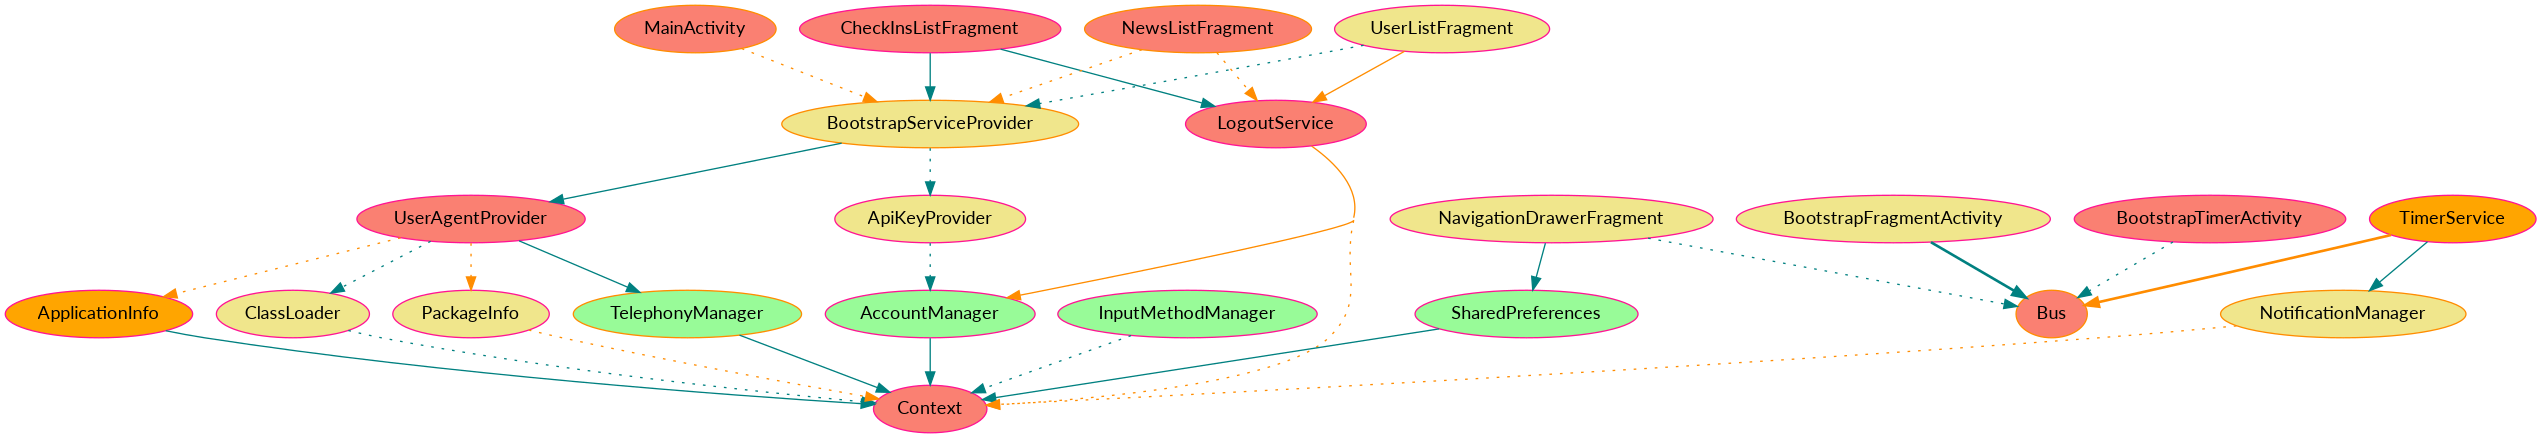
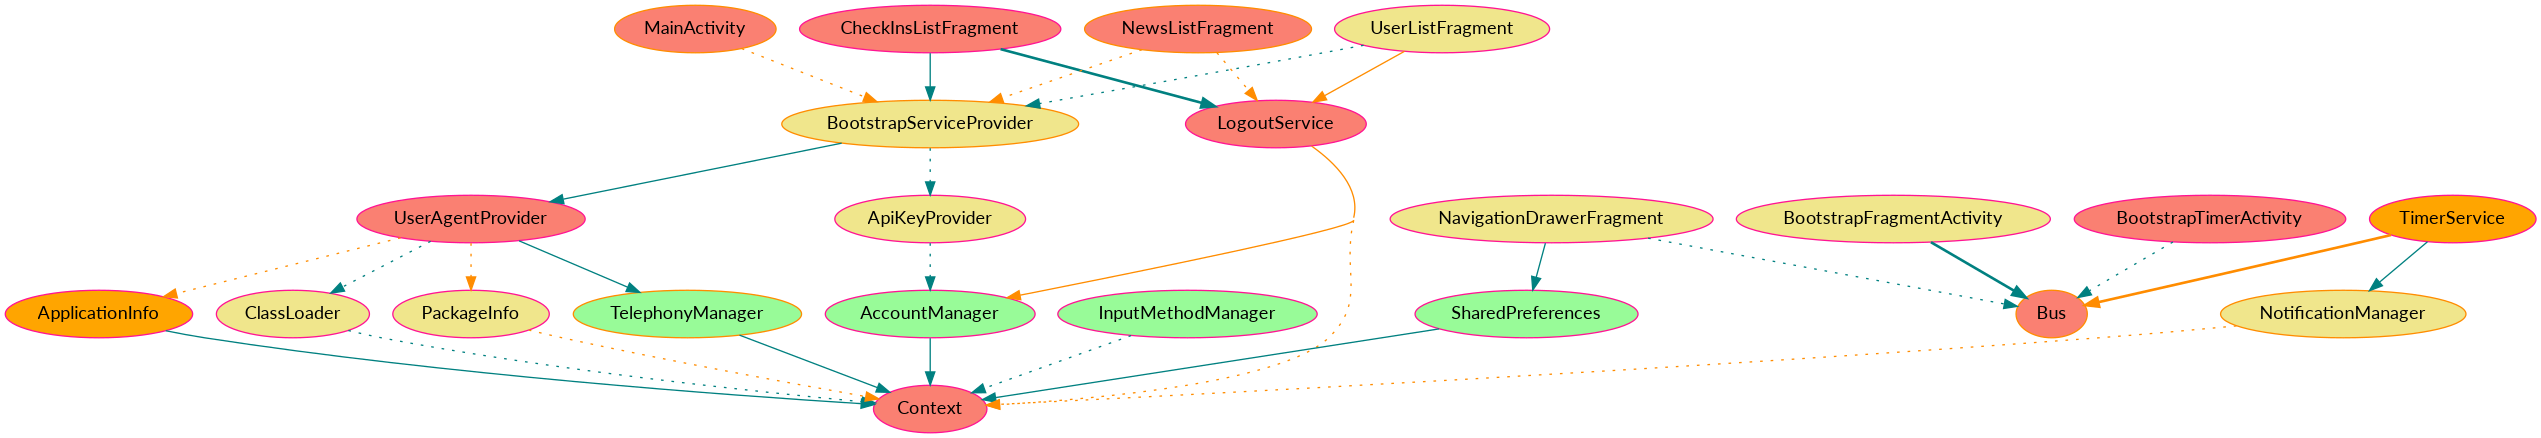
edge "CheckInsListFragment" -> "LogoutService": style solid -> bold
